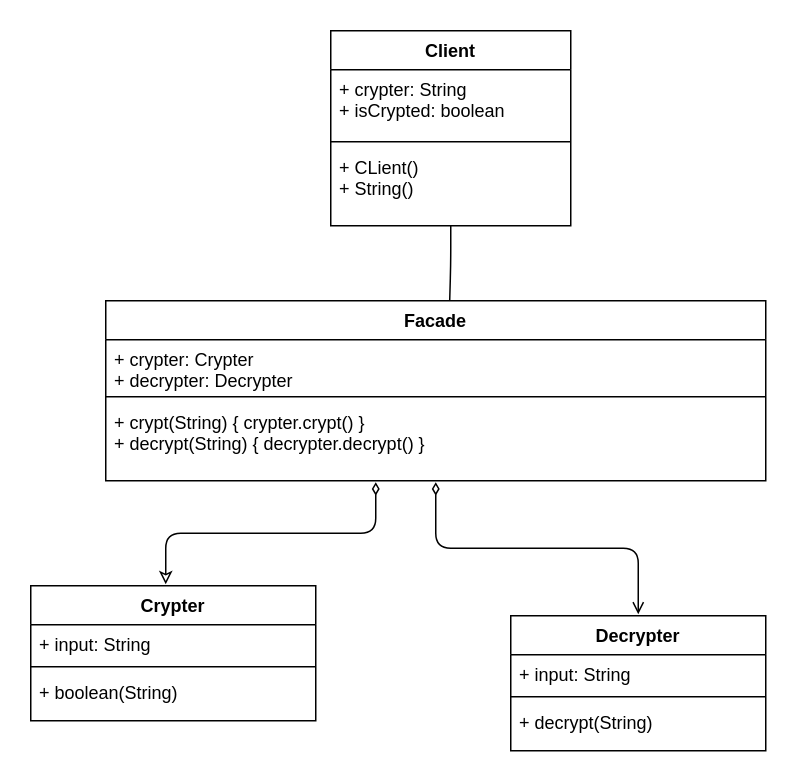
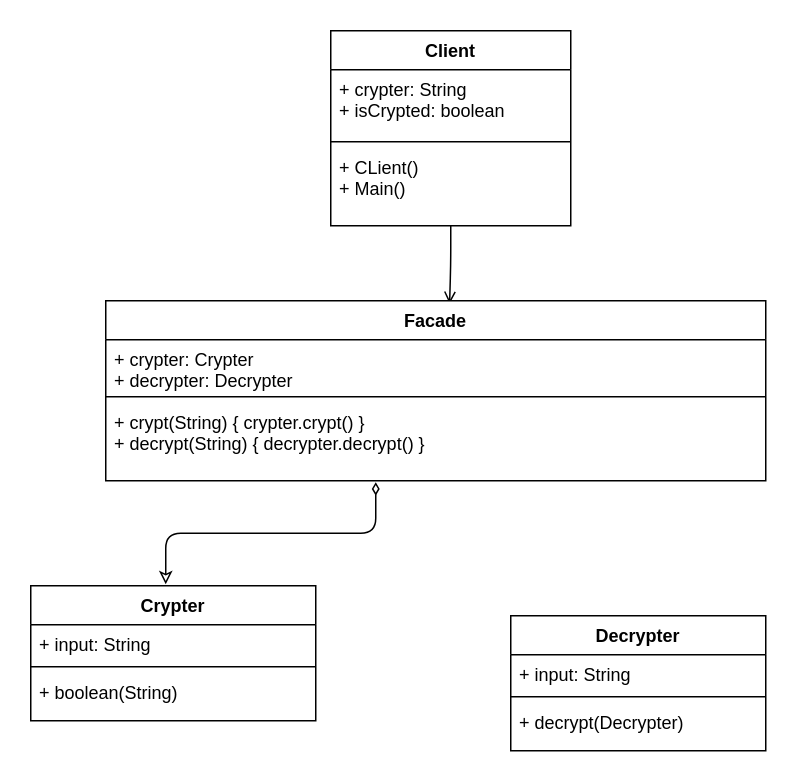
node "+ CLient() + String()": label "+ CLient() + String()" -> "+ CLient() + Main()"
edge "Client" -- "Facade": arrowhead none -> open
edge "Facade" -- "Decrypter": removed
node "+ decrypt(String)": label "+ decrypt(String)" -> "+ decrypt(Decrypter)"
